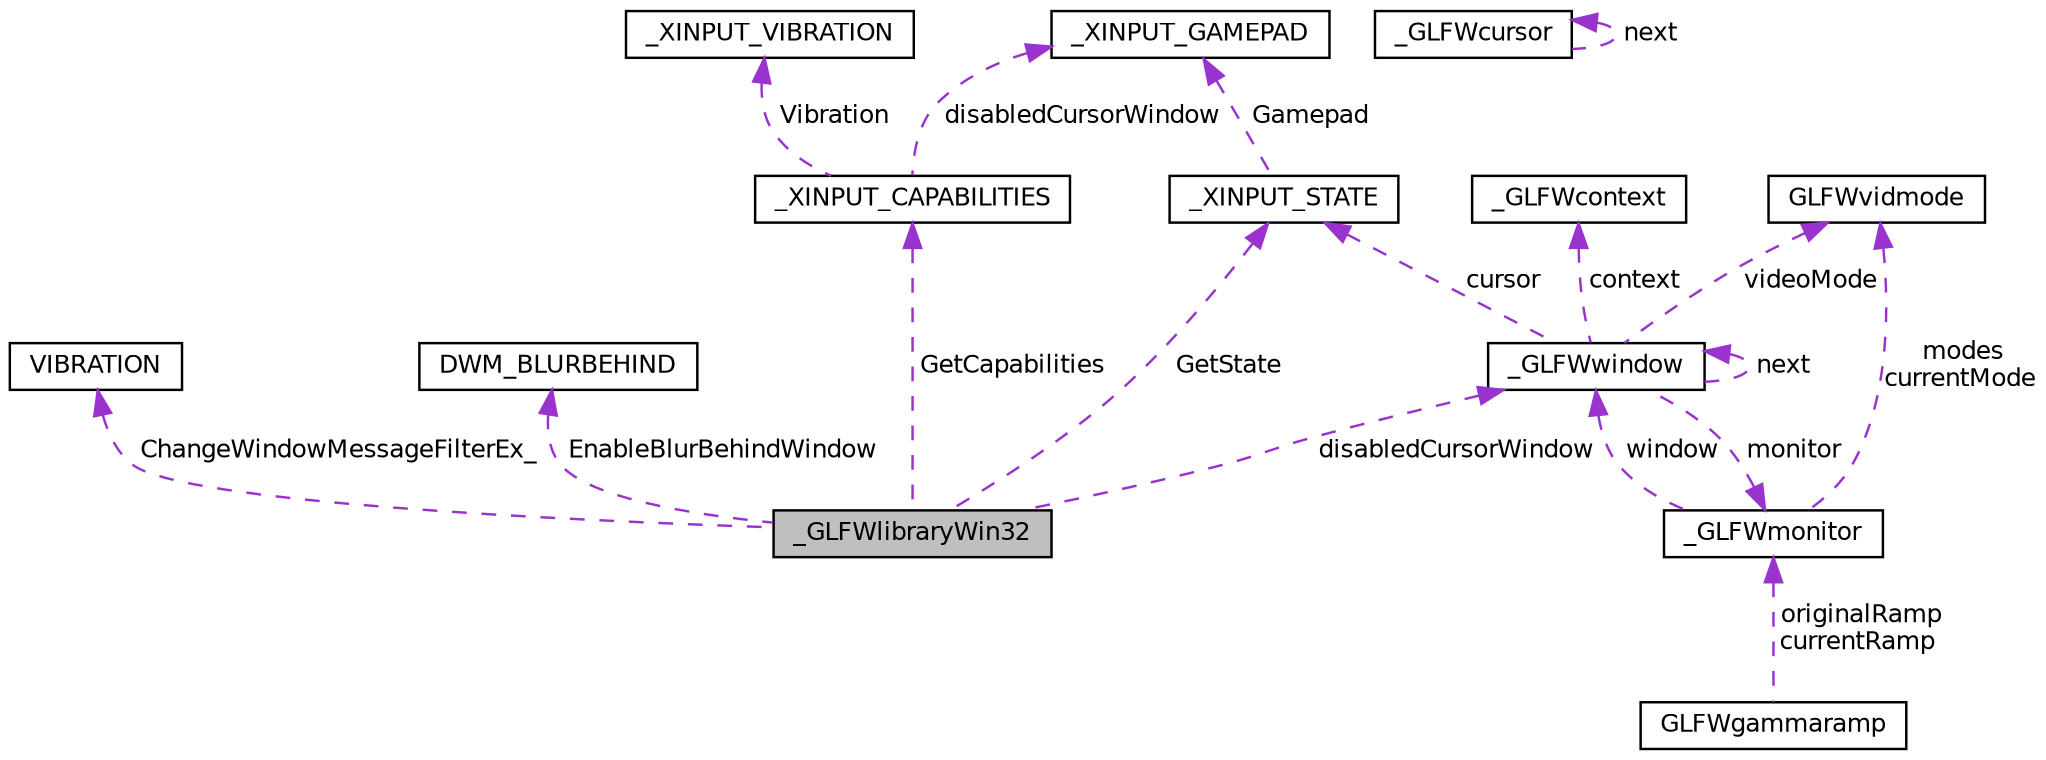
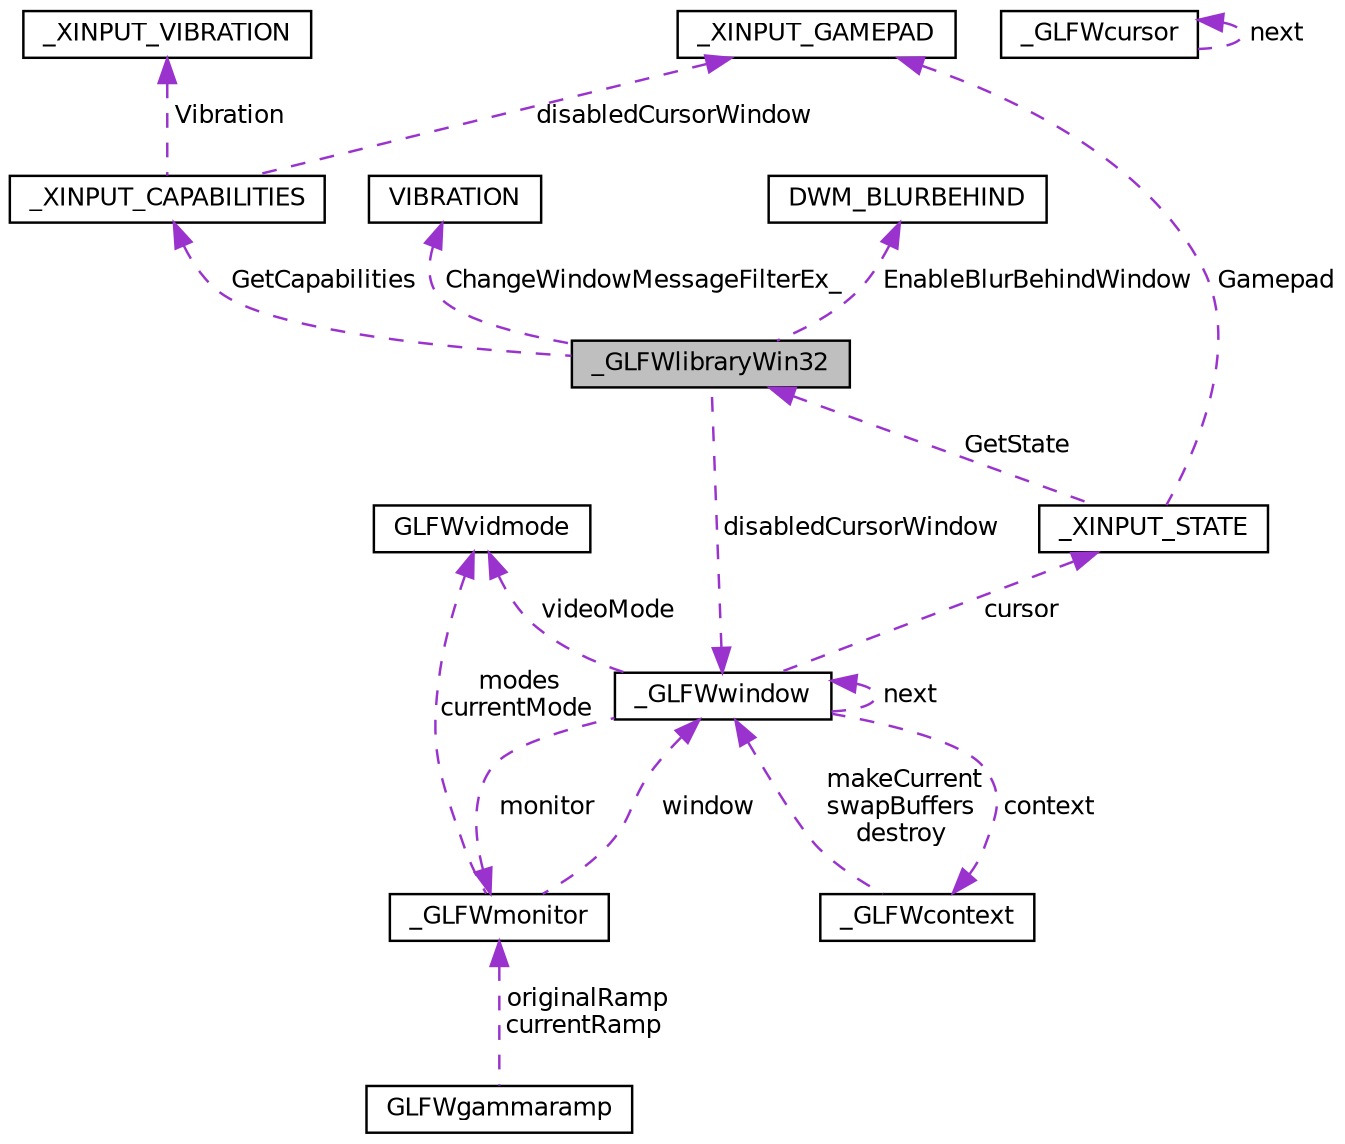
edge "_GLFWlibraryWin32" -> "_XINPUT_STATE": reversed
edge "_GLFWcontext" -> "_GLFWwindow": added, label "makeCurrent swapBuffers destroy"
